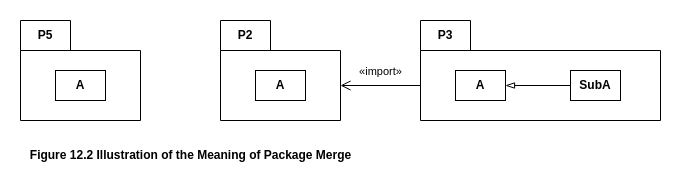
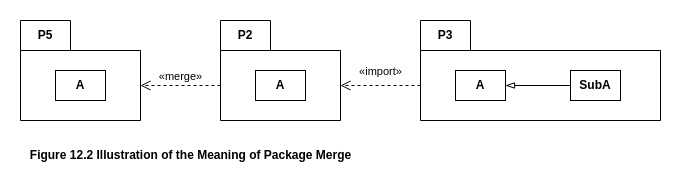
edge "P2" -> "P5": added, label "«merge»"
edge "P3" -> "P2": style solid -> dashed
